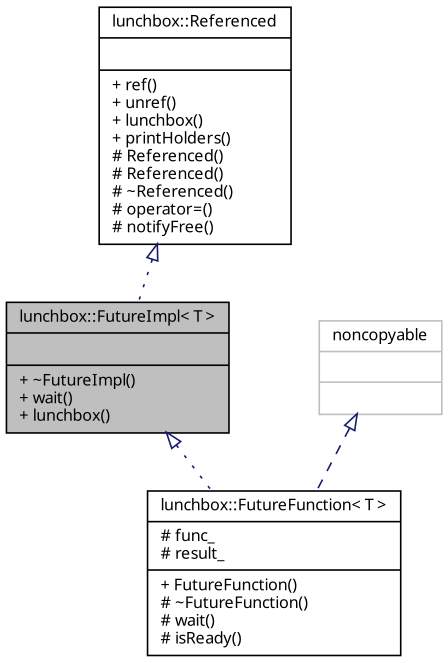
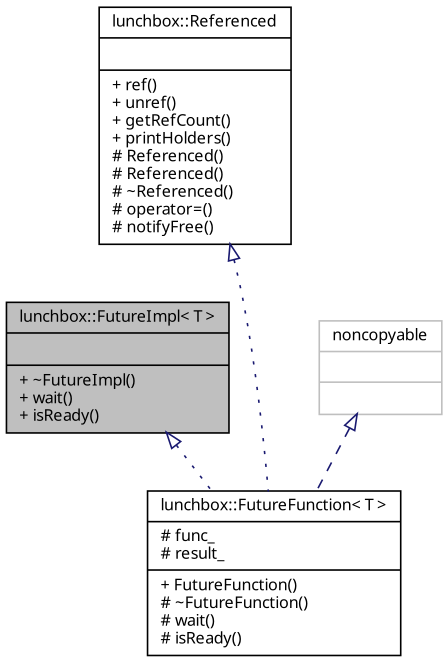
node "lunchbox::Referenced": text "+ lunchbox()" -> "+ getRefCount()"
edge "lunchbox::FutureImpl< T >" -> "lunchbox::Referenced": now "lunchbox::FutureFunction< T >" -> "lunchbox::Referenced"
node "lunchbox::FutureImpl< T >": text "+ lunchbox()" -> "+ isReady()"
